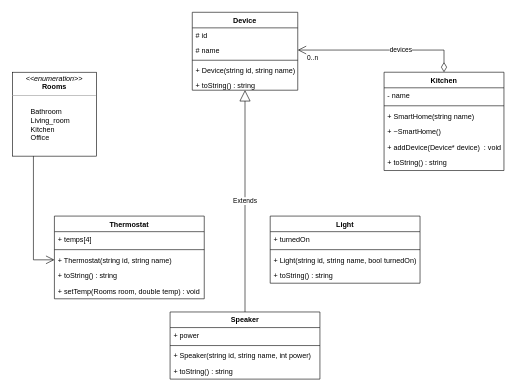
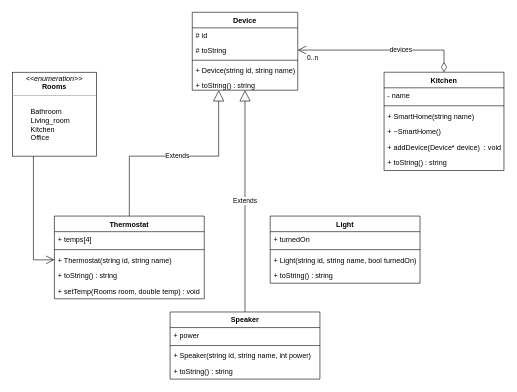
node "# name": label "# name" -> "# toString"
edge "Thermostat" -> "Device": added, label "Extends"
